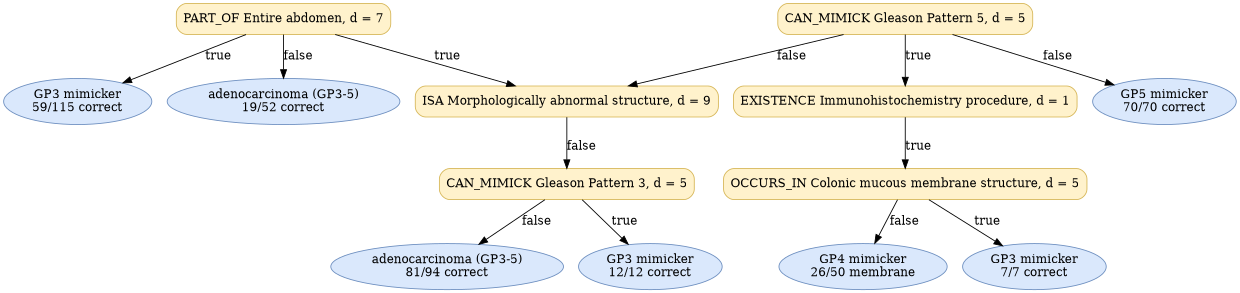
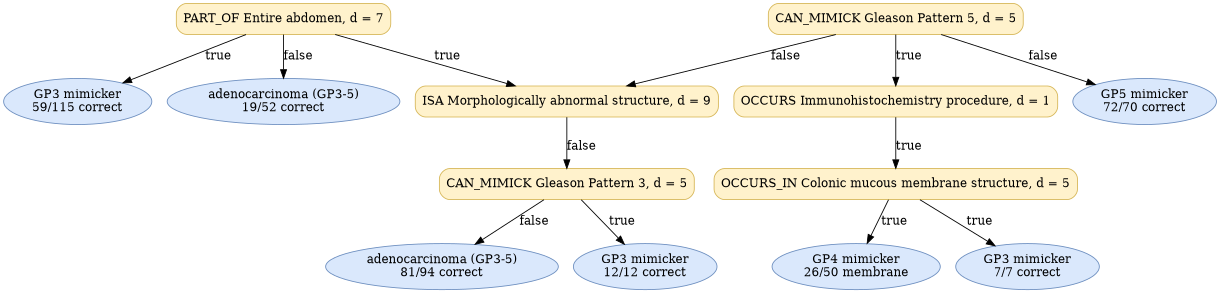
node "EXISTENCE Immunohistochemistry procedure, d = 1": label "EXISTENCE Immunohistochemistry procedure, d = 1" -> "OCCURS Immunohistochemistry procedure, d = 1"
node "GP5 mimicker": text "70/70 correct" -> "72/70 correct"
edge "OCCURS_IN Colonic mucous membrane structure, d = 5" -> "GP4 mimicker": label "false" -> "true"
